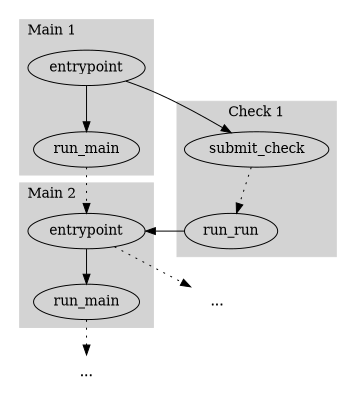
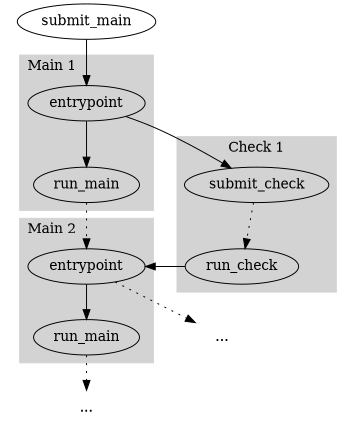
node "submit_main": added
node "run_run": label "run_run" -> "run_check"
